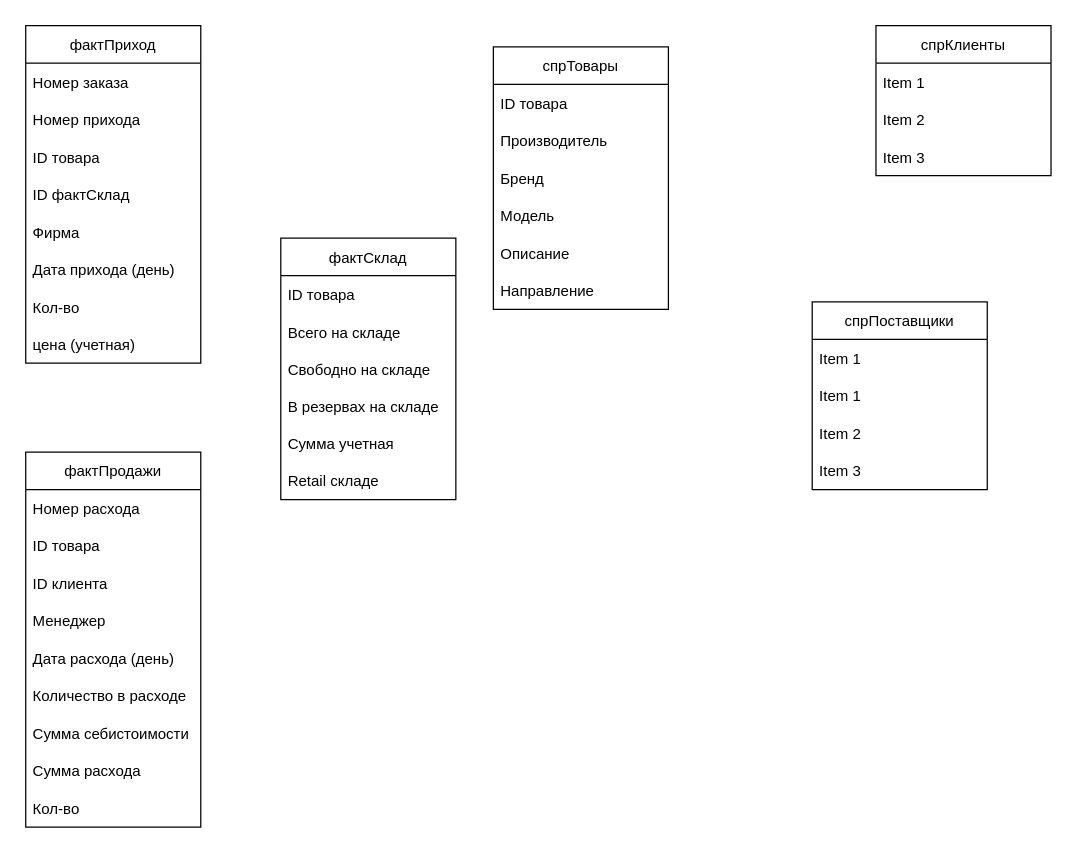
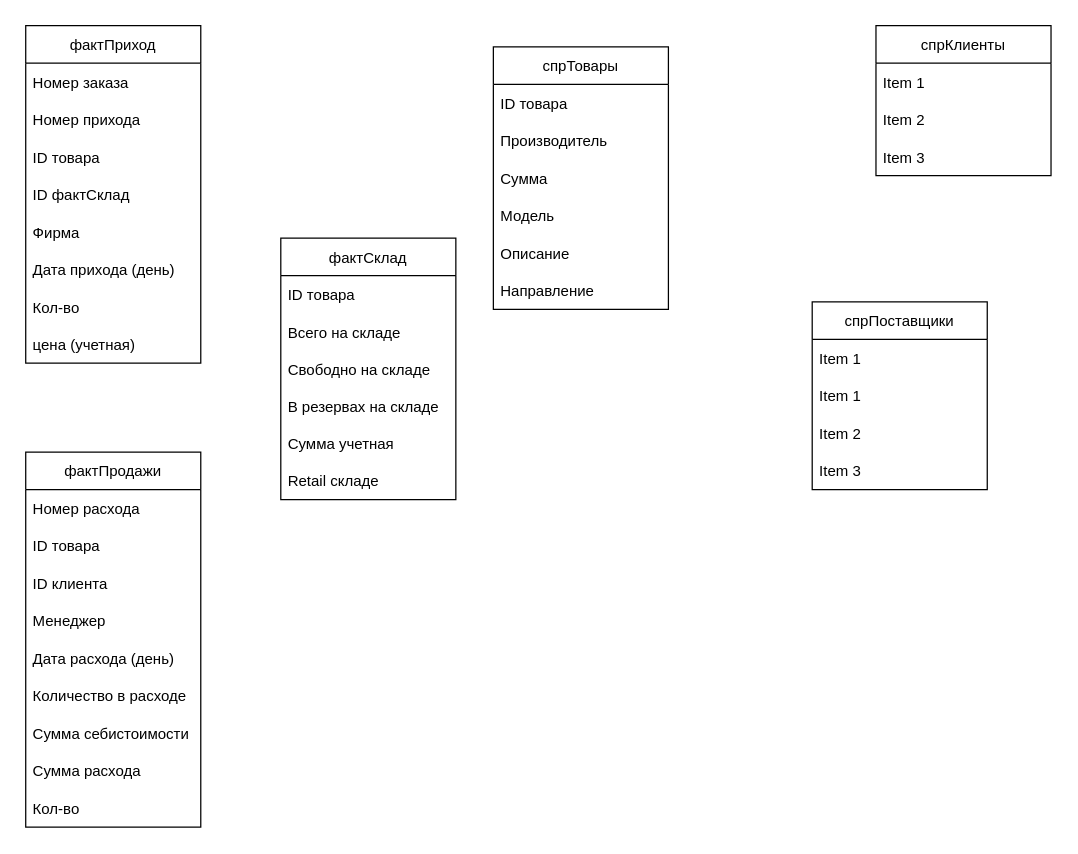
node "Бренд": label "Бренд" -> "Сумма"
